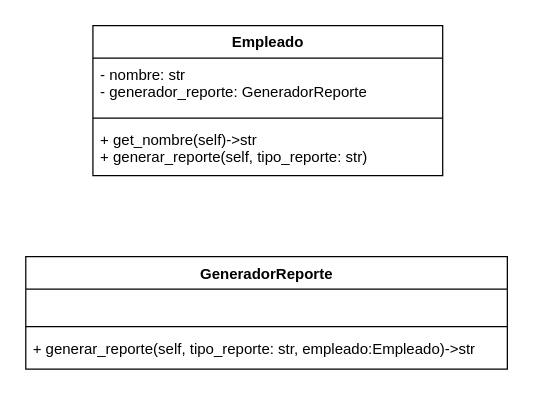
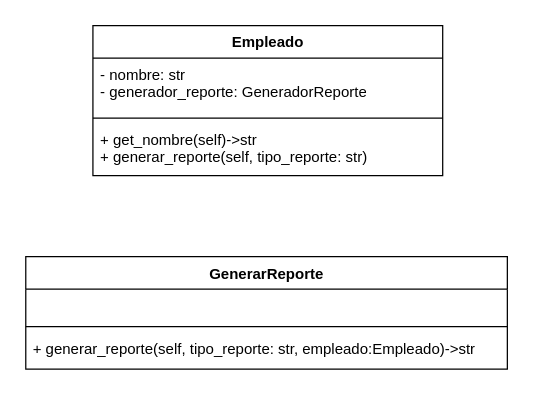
node "GeneradorReporte": label "GeneradorReporte" -> "GenerarReporte"
